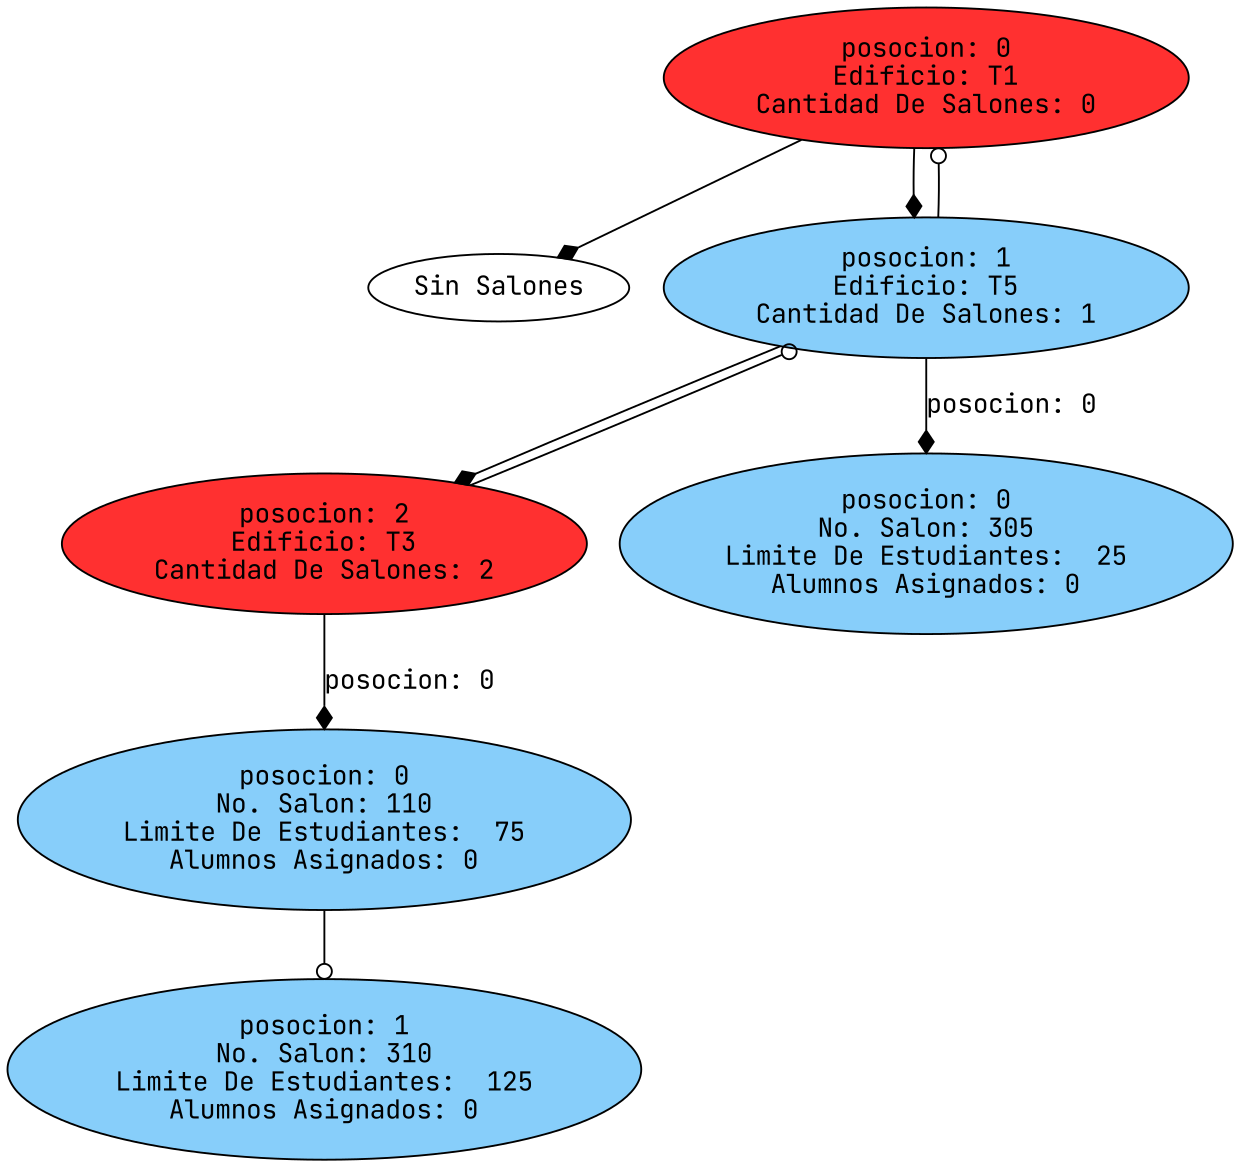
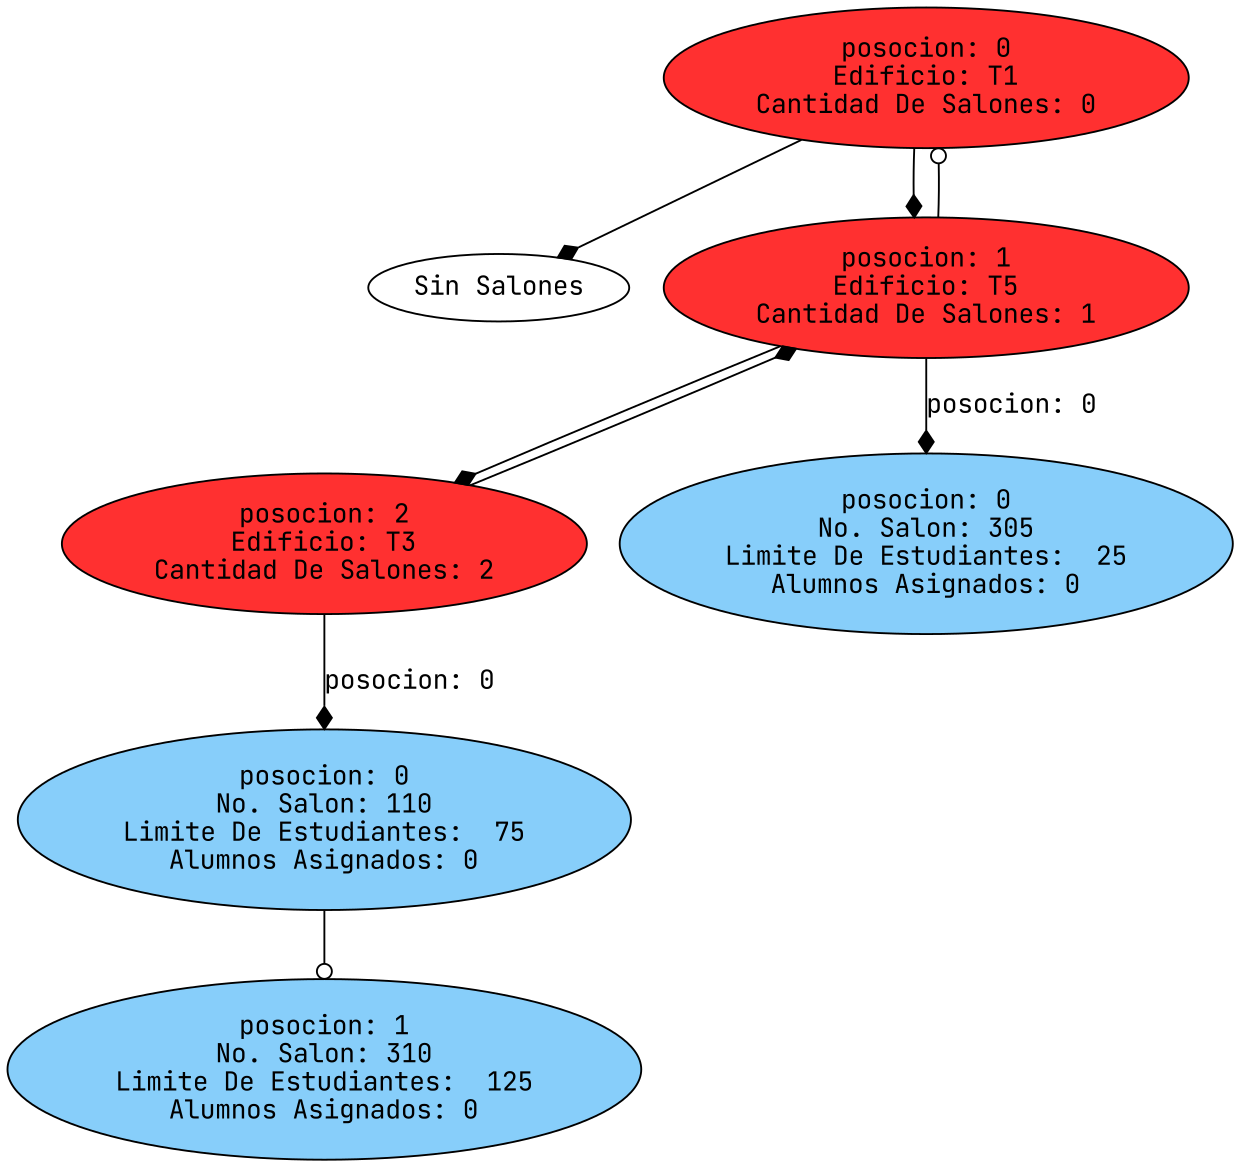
node "posocion: 1 Edificio: T5 Cantidad De Salones: 1": fillcolor lightskyblue -> firebrick1
edge "posocion: 2 Edificio: T3 Cantidad De Salones: 2" -> "posocion: 1 Edificio: T5 Cantidad De Salones: 1": arrowhead odot -> diamond
